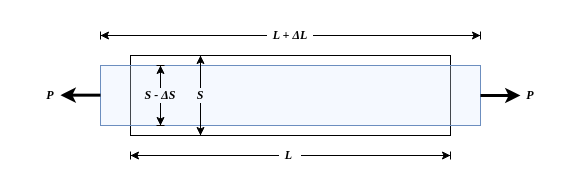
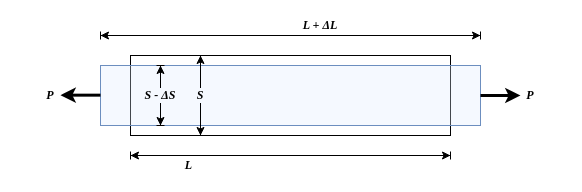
node "L + ΔL": moved (291, 36) -> (321, 26)
node "L": moved (291, 156) -> (191, 166)
